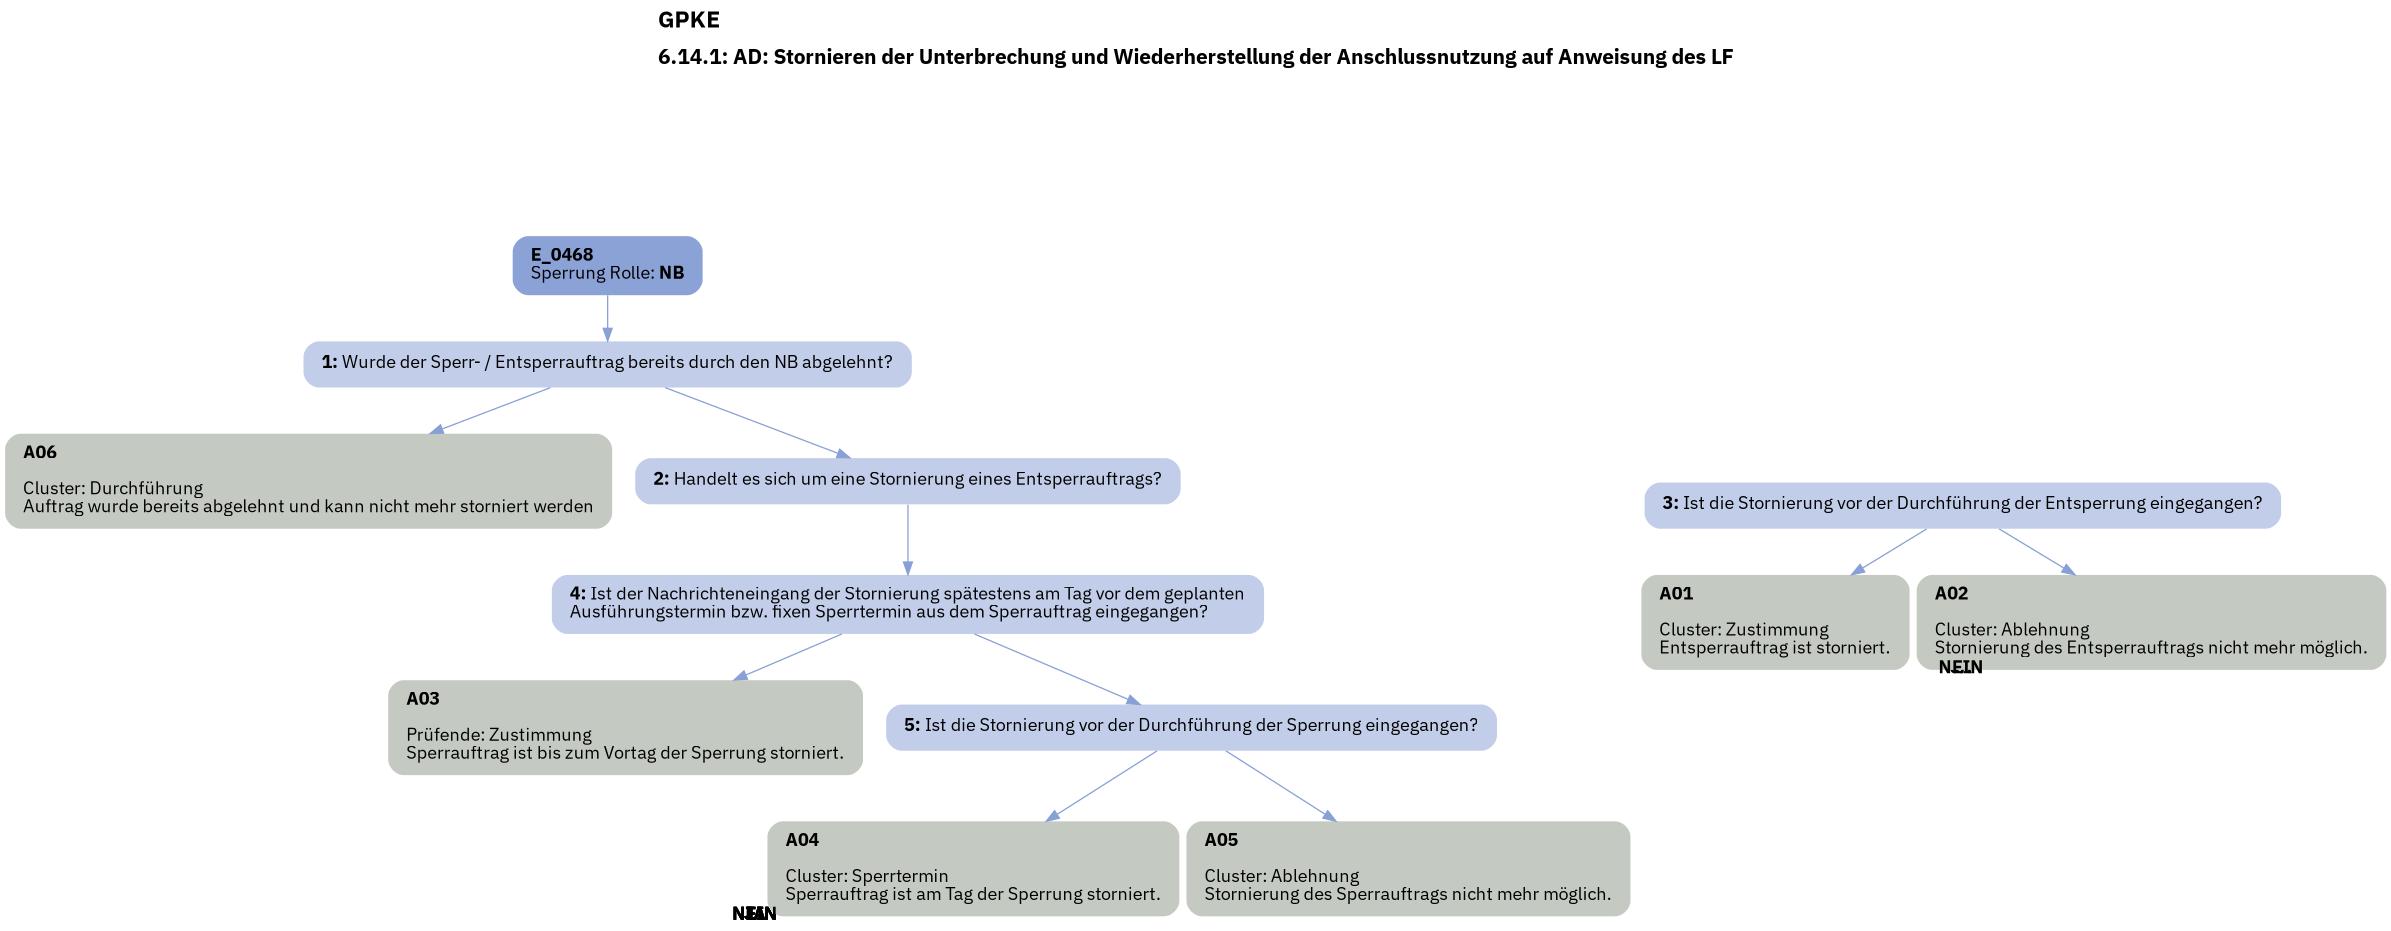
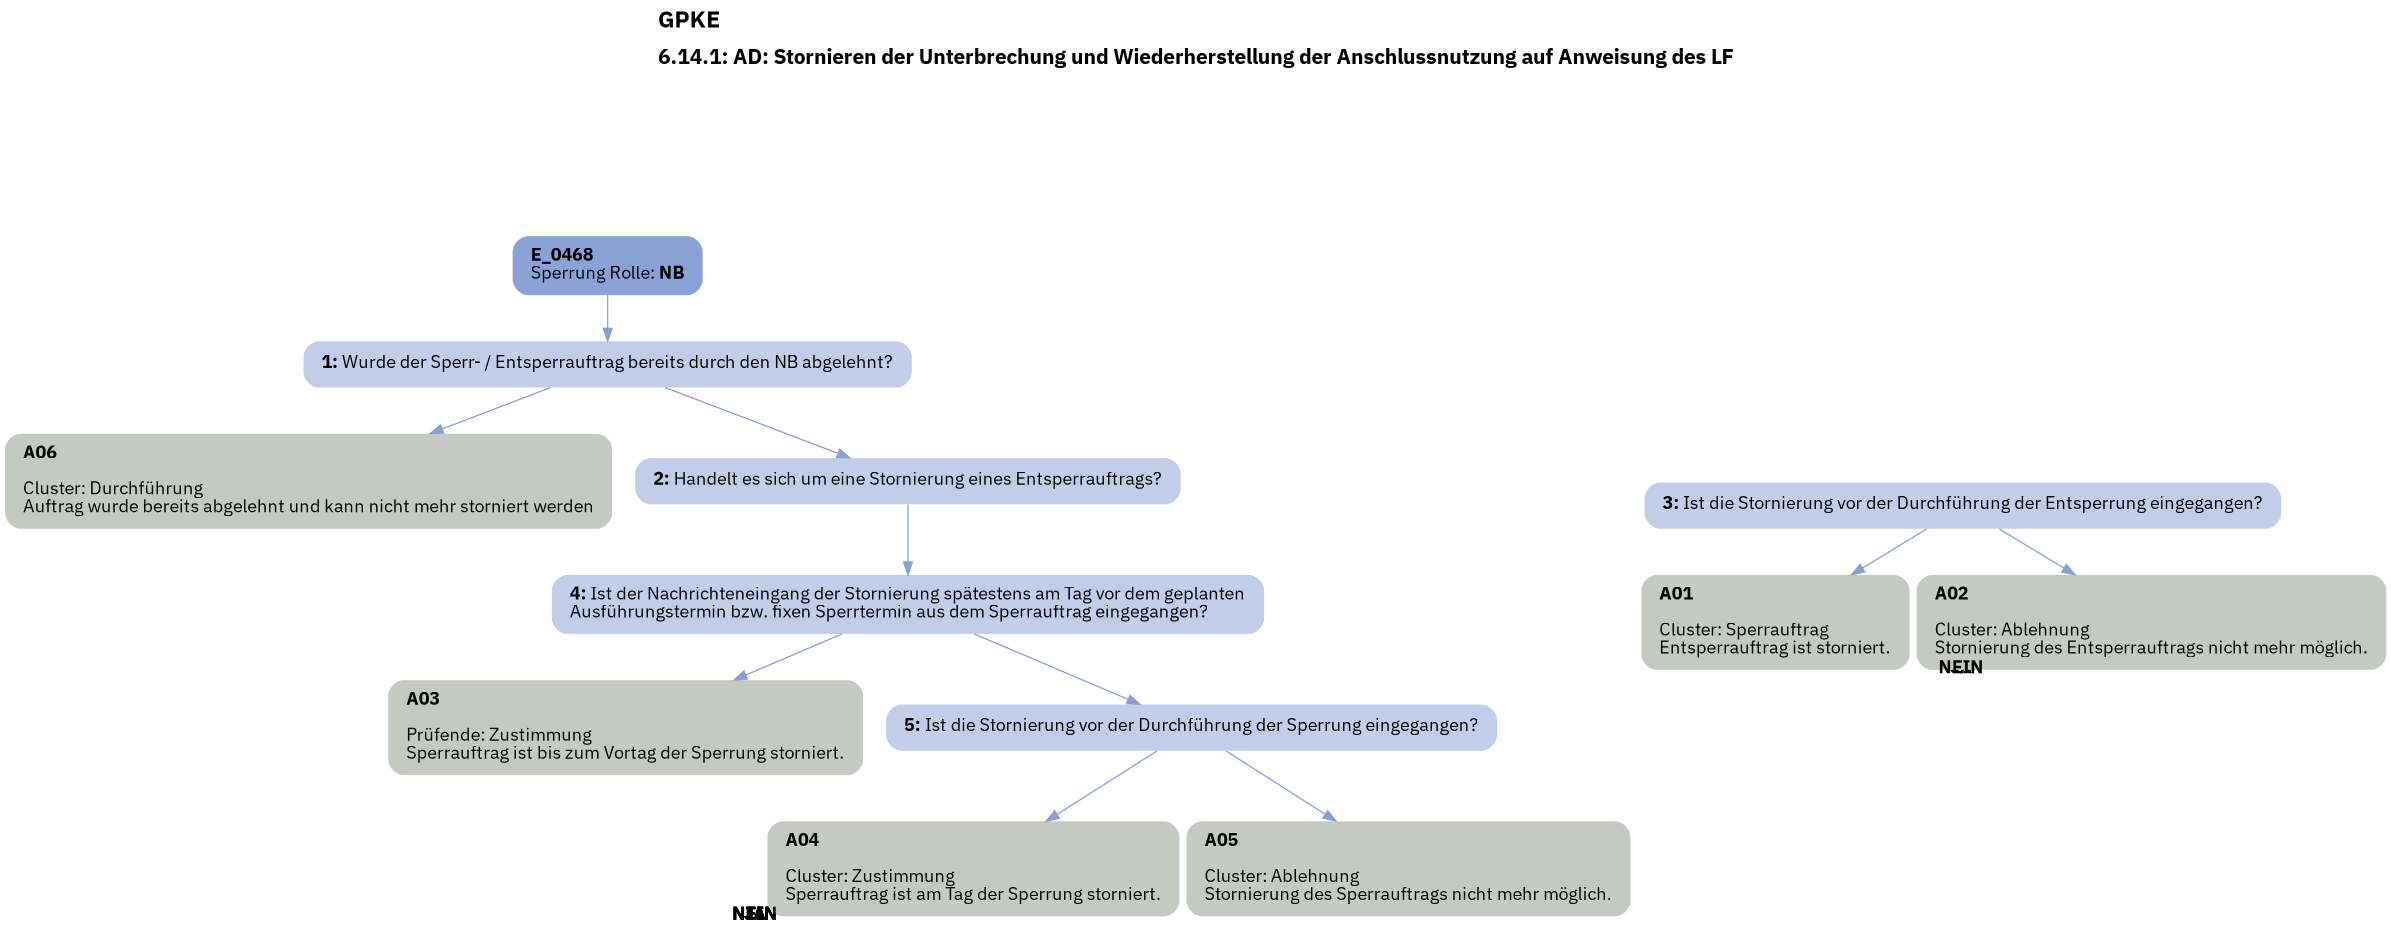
node "A01": text "Cluster: Zustimmung" -> "Cluster: Sperrauftrag"
node "A04": text "Cluster: Sperrtermin" -> "Cluster: Zustimmung"
